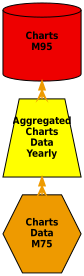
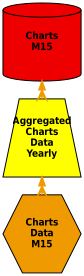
node "Charts M95": label "Charts M95" -> "Charts M15"
node "Charts Data M75": label "Charts Data M75" -> "Charts Data M15"
